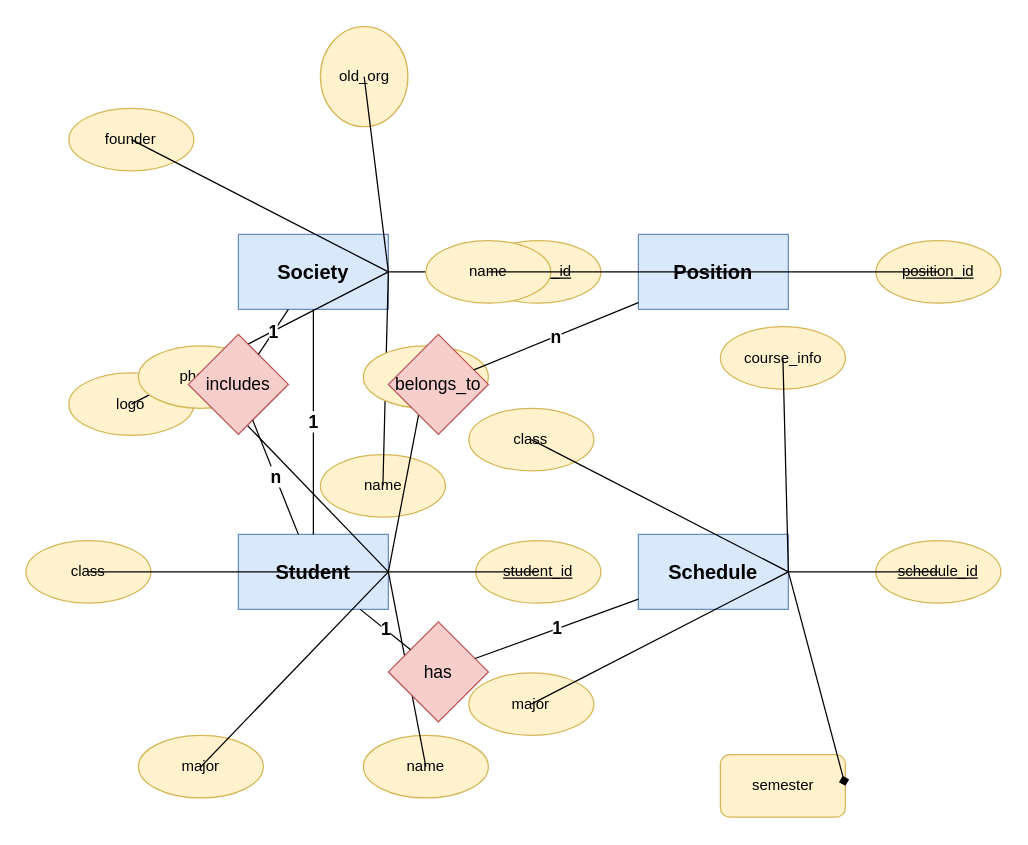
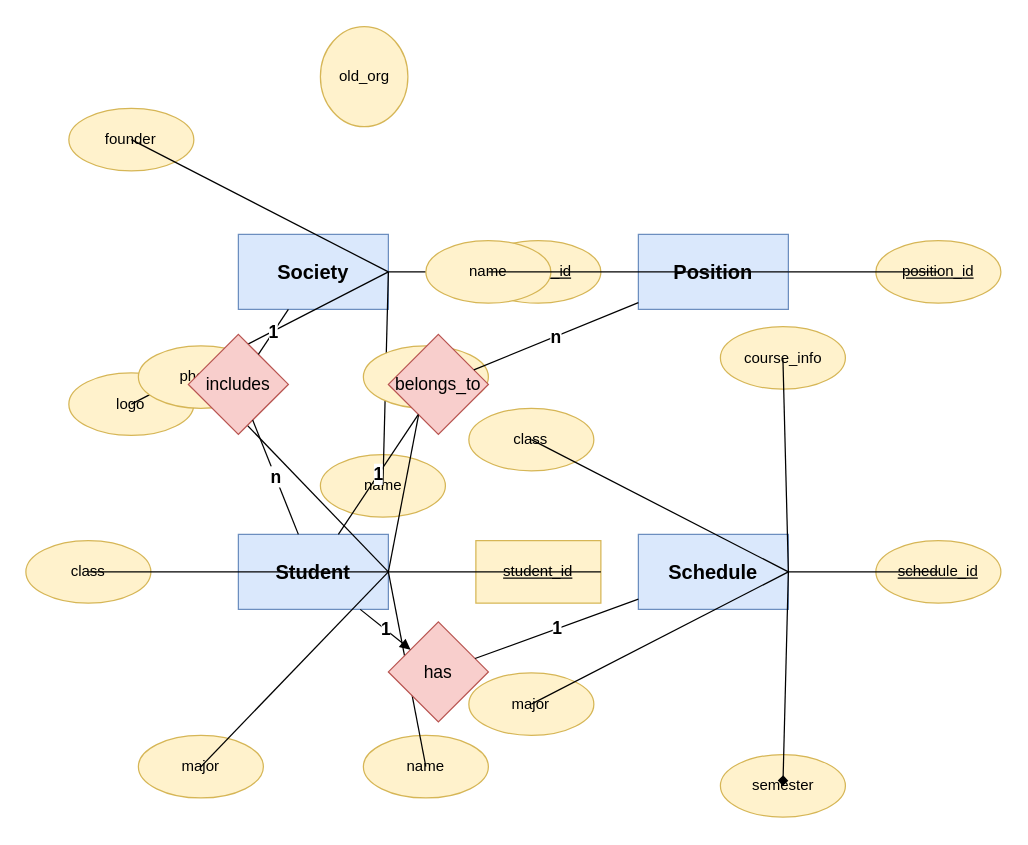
edge "old_org" -- "Society": removed
edge "Society" -- "Student": now "belongs_to" -- "Student"
node "student_id": shape ellipse -> rectangle
edge "Student" -- "has": arrowhead none -> block
node "semester": shape rounded rectangle -> ellipse
